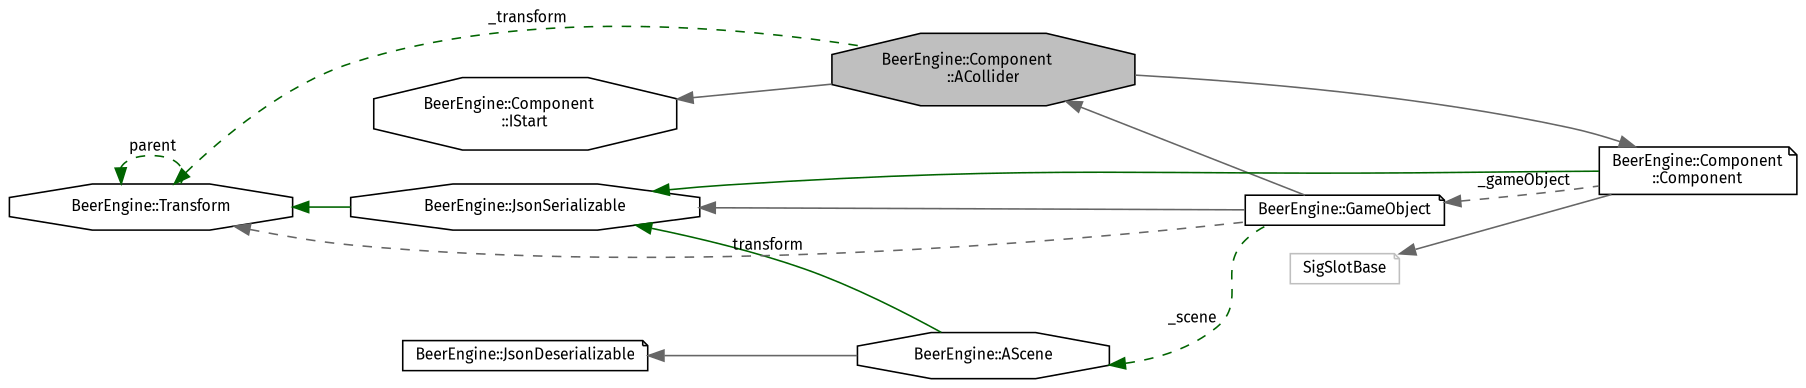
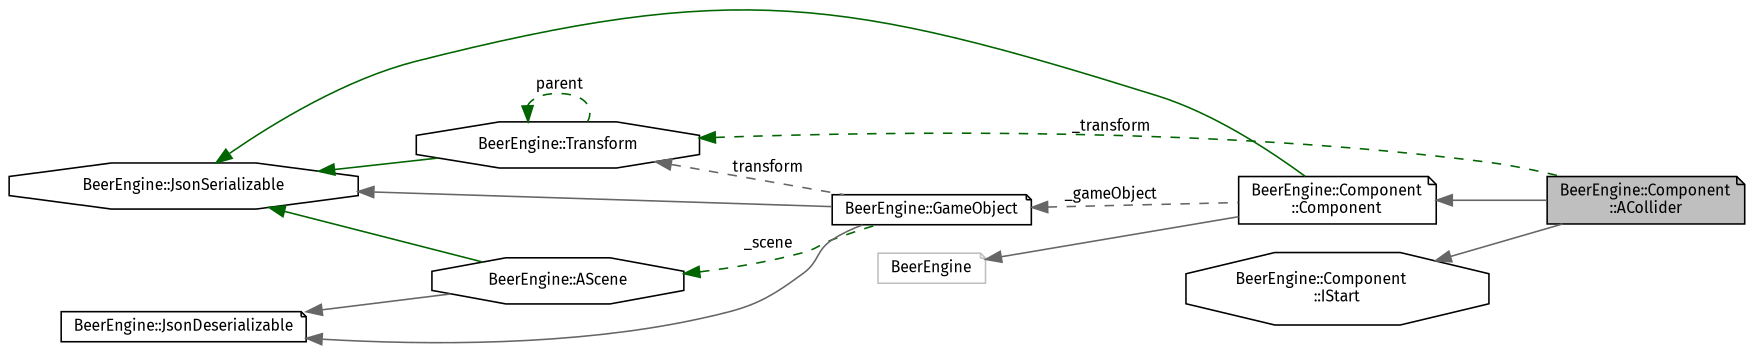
node "BeerEngine::Component ::ACollider": shape octagon -> note
edge "BeerEngine::GameObject" -> "BeerEngine::Component ::ACollider": now "BeerEngine::GameObject" -> "BeerEngine::JsonDeserializable"
edge "BeerEngine::JsonSerializable" -> "BeerEngine::Transform": reversed
node "SigSlotBase": label "SigSlotBase" -> "BeerEngine"
